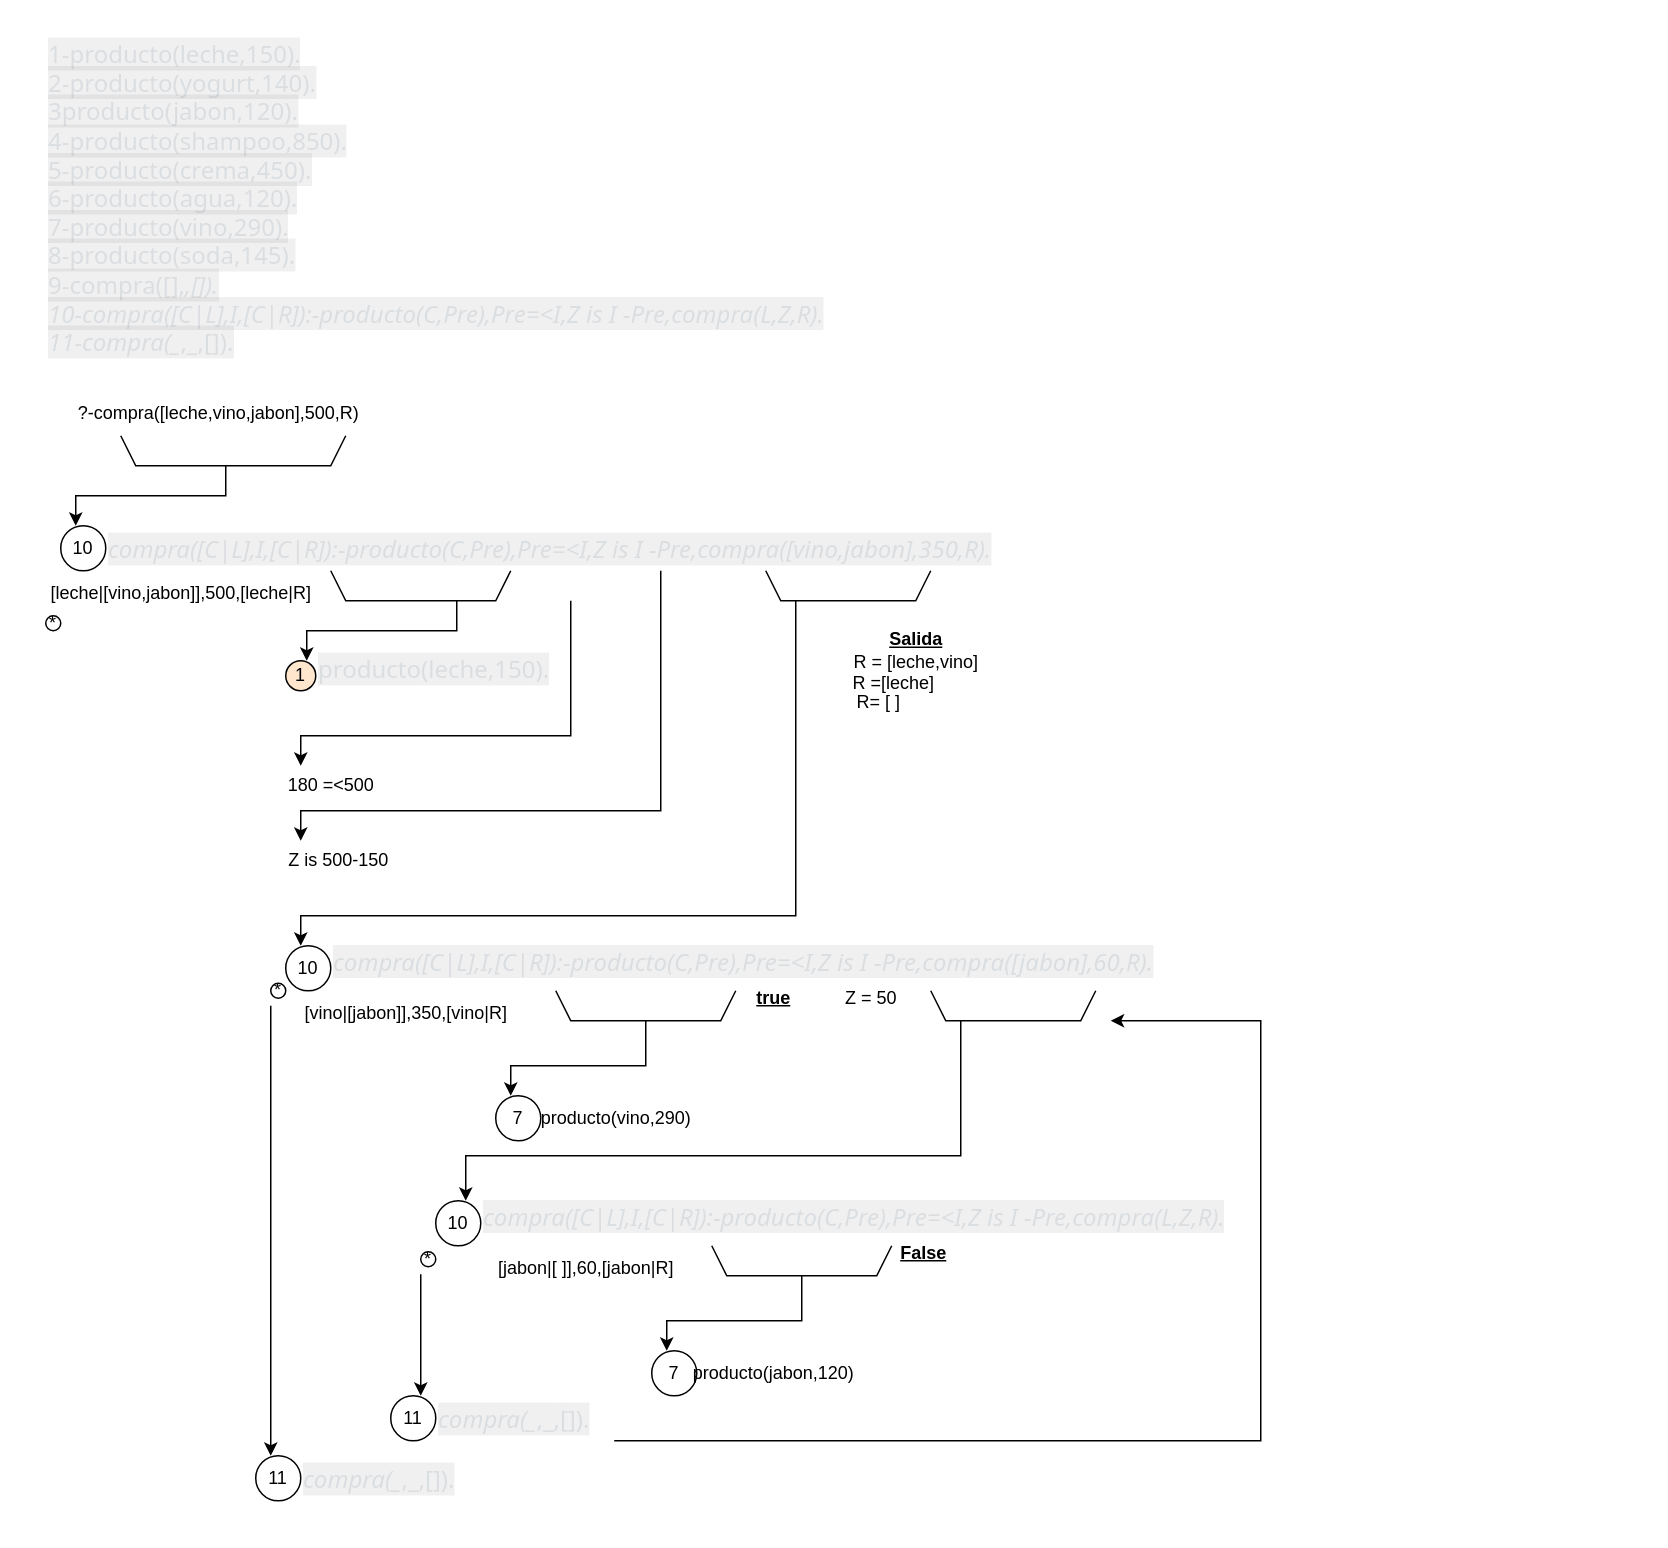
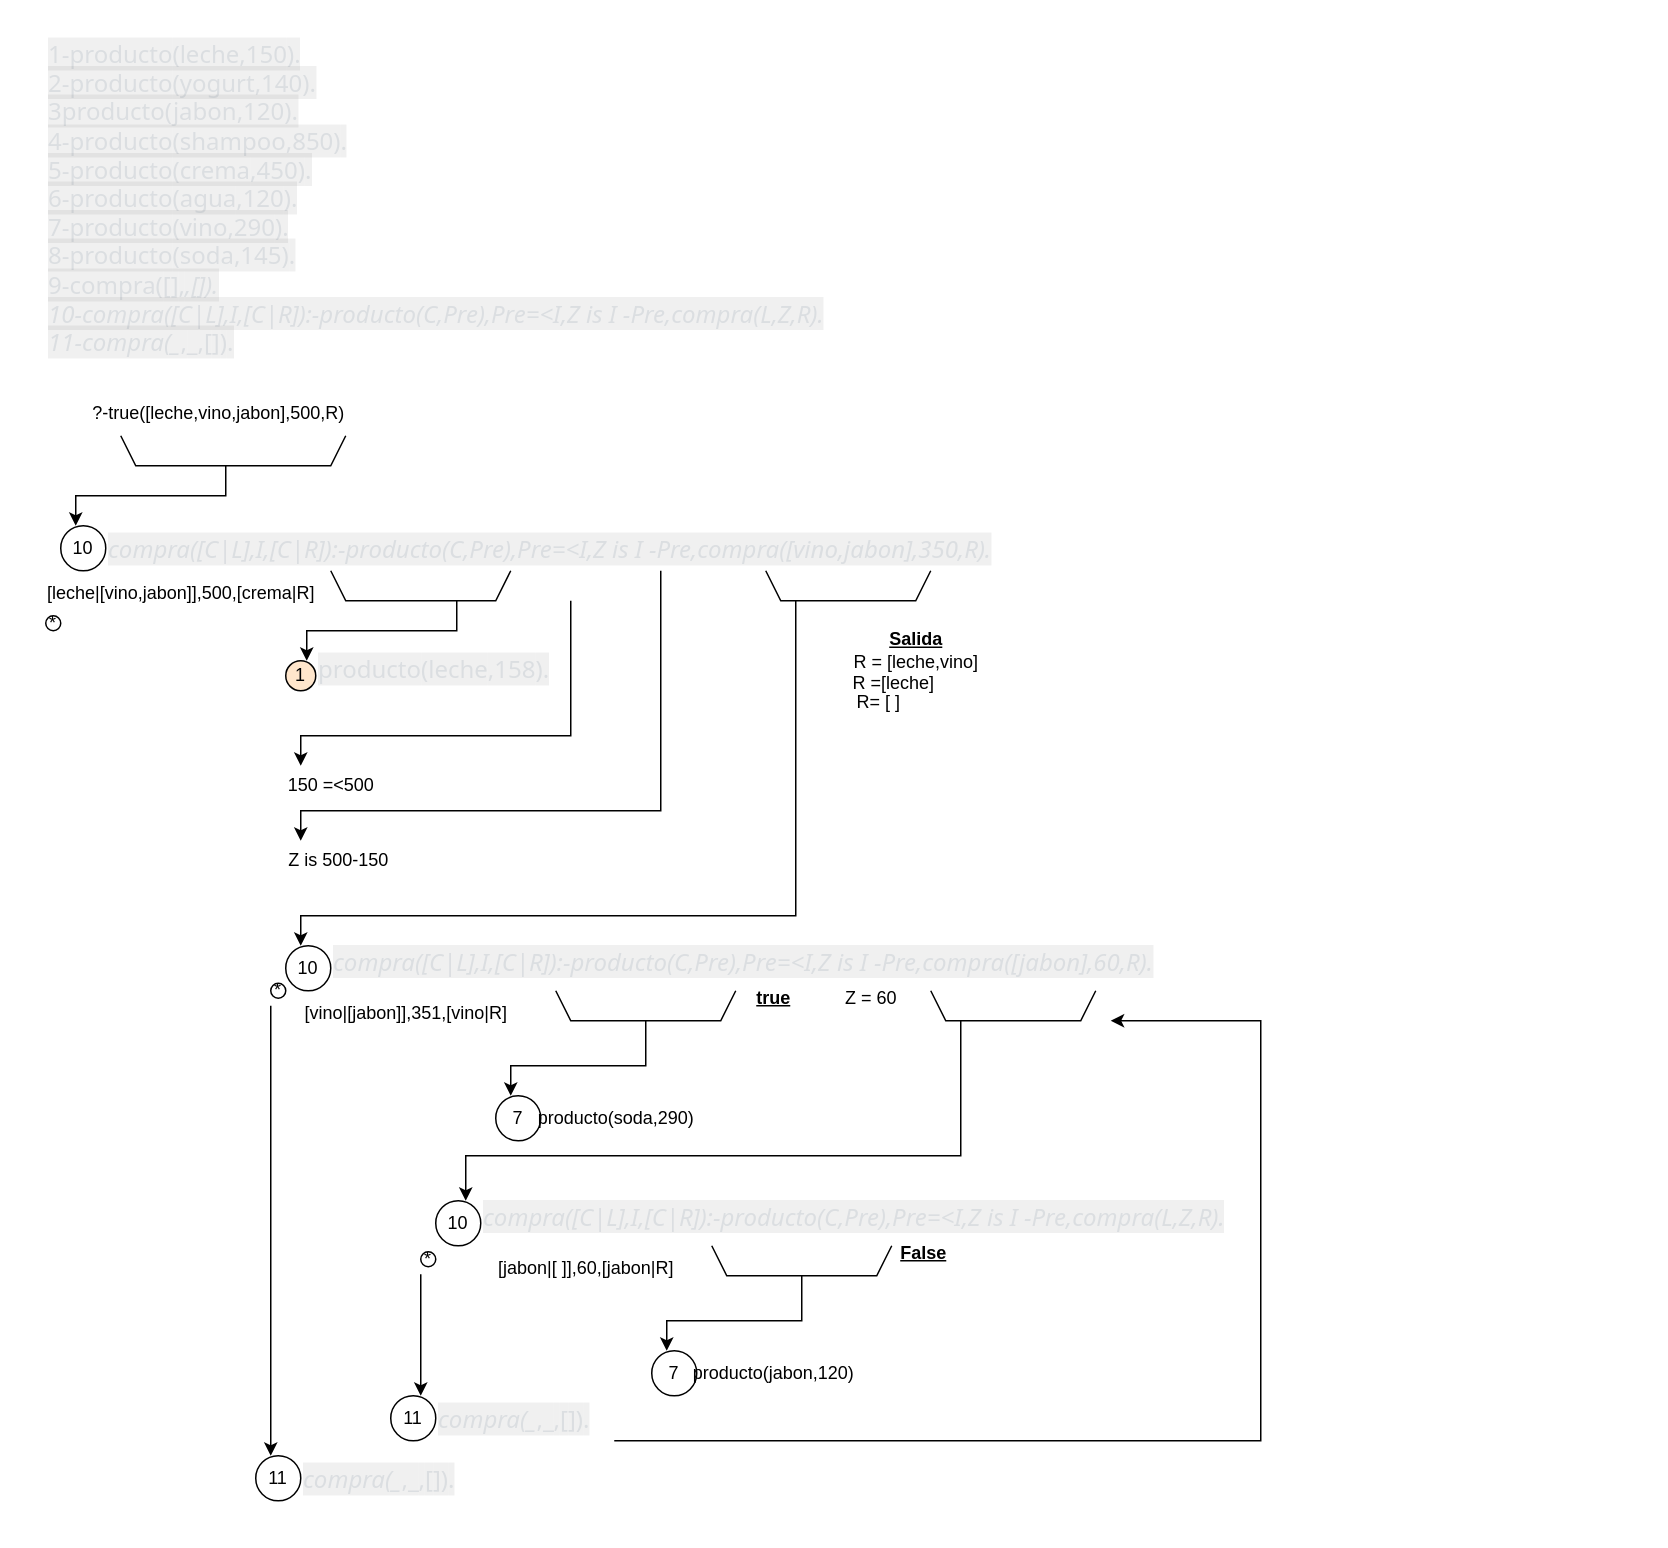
node "?-compra([leche,vino,jabon],500,R)": label "?-compra([leche,vino,jabon],500,R)" -> "?-true([leche,vino,jabon],500,R)"
node "[leche|[vino,jabon]],500,[leche|R]": label "[leche|[vino,jabon]],500,[leche|R]" -> "[leche|[vino,jabon]],500,[crema|R]"
node "producto(leche,150).": label "producto(leche,150)." -> "producto(leche,158)."
node "180 =<500": label "180 =<500" -> "150 =<500"
node "Z = 50": label "Z = 50" -> "Z = 60"
node "[vino|[jabon]],350,[vino|R]": label "[vino|[jabon]],350,[vino|R]" -> "[vino|[jabon]],351,[vino|R]"
node "producto(vino,290)": label "producto(vino,290)" -> "producto(soda,290)"
